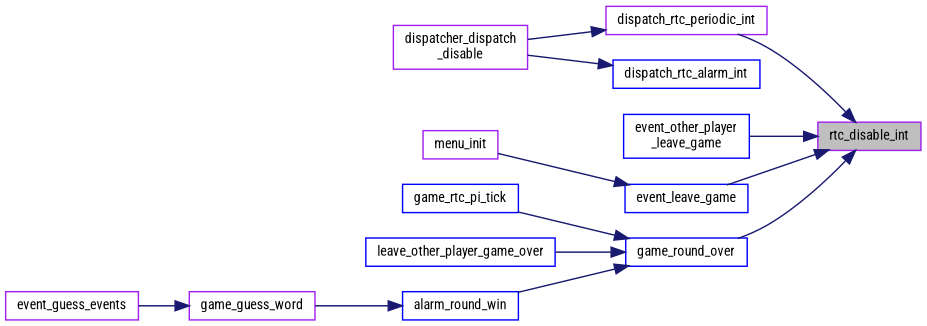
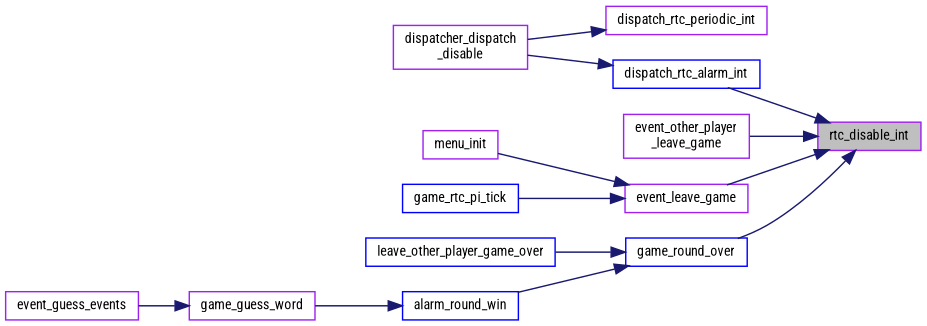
edge "dispatch_rtc_periodic_int" -> "rtc_disable_int": now "dispatch_rtc_alarm_int" -> "rtc_disable_int"
node "event_other_player _leave_game": color blue -> purple
node "event_leave_game": color blue -> purple
edge "game_rtc_pi_tick" -> "game_round_over": now "game_rtc_pi_tick" -> "event_leave_game"
